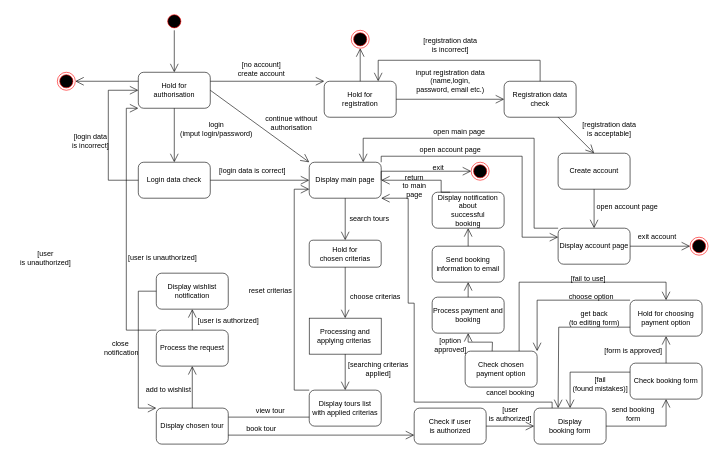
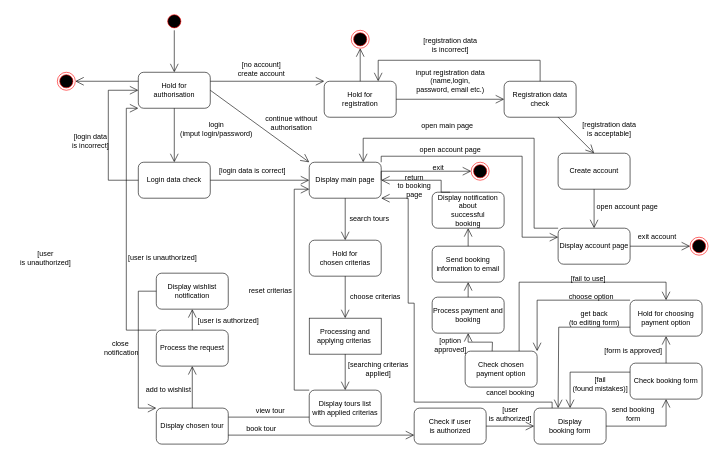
node "open main page": moved (459, 132) -> (447, 126)
node "return to main page": label "return to main page" -> "return to booking page"
node "Hold for chosen criterias": size 72x27 -> 72x36
